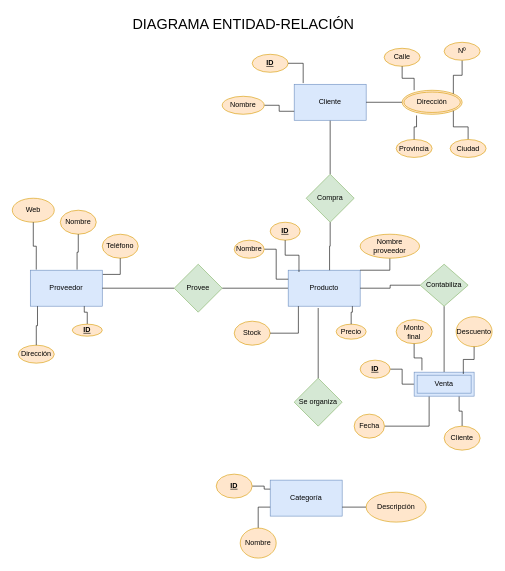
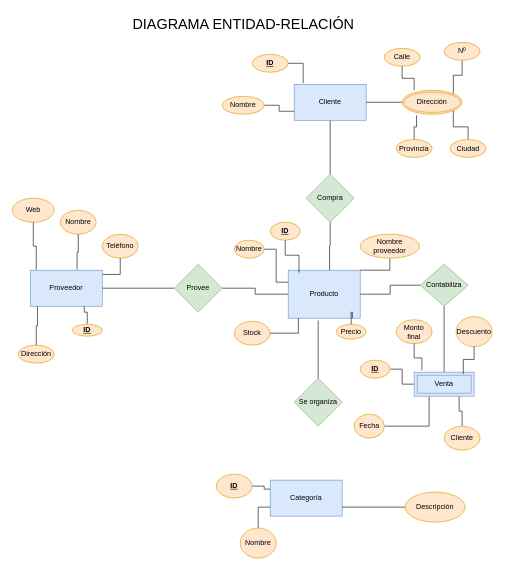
node "Producto": size 72x36 -> 72x48
node "Descripción": moved (396, 507) -> (435, 507)
